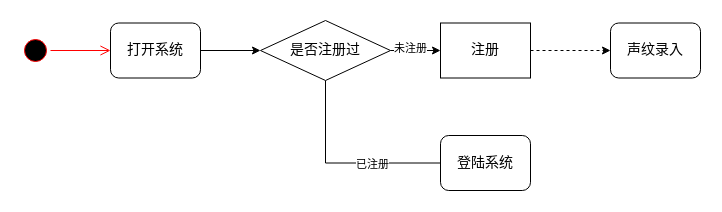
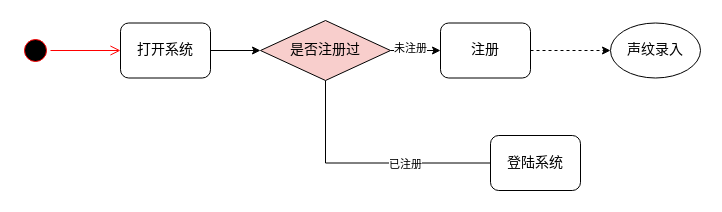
node "打开系统": moved (156, 51) -> (166, 51)
node "是否注册过": fillcolor #ffffff -> #f8cecc
node "注册": shape rectangle -> rounded rectangle
node "声纹录入": shape rounded rectangle -> ellipse
node "登陆系统": moved (486, 163) -> (536, 163)
